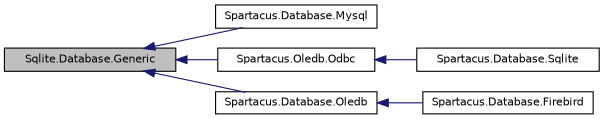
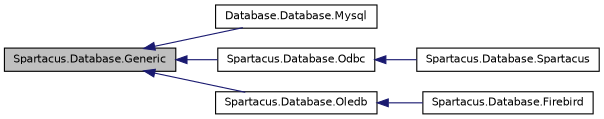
node "Spartacus.Database.Mysql": label "Spartacus.Database.Mysql" -> "Database.Database.Mysql"
node "Sqlite.Database.Generic": label "Sqlite.Database.Generic" -> "Spartacus.Database.Generic"
node "Spartacus.Oledb.Odbc": label "Spartacus.Oledb.Odbc" -> "Spartacus.Database.Odbc"
node "Spartacus.Database.Sqlite": label "Spartacus.Database.Sqlite" -> "Spartacus.Database.Spartacus"
